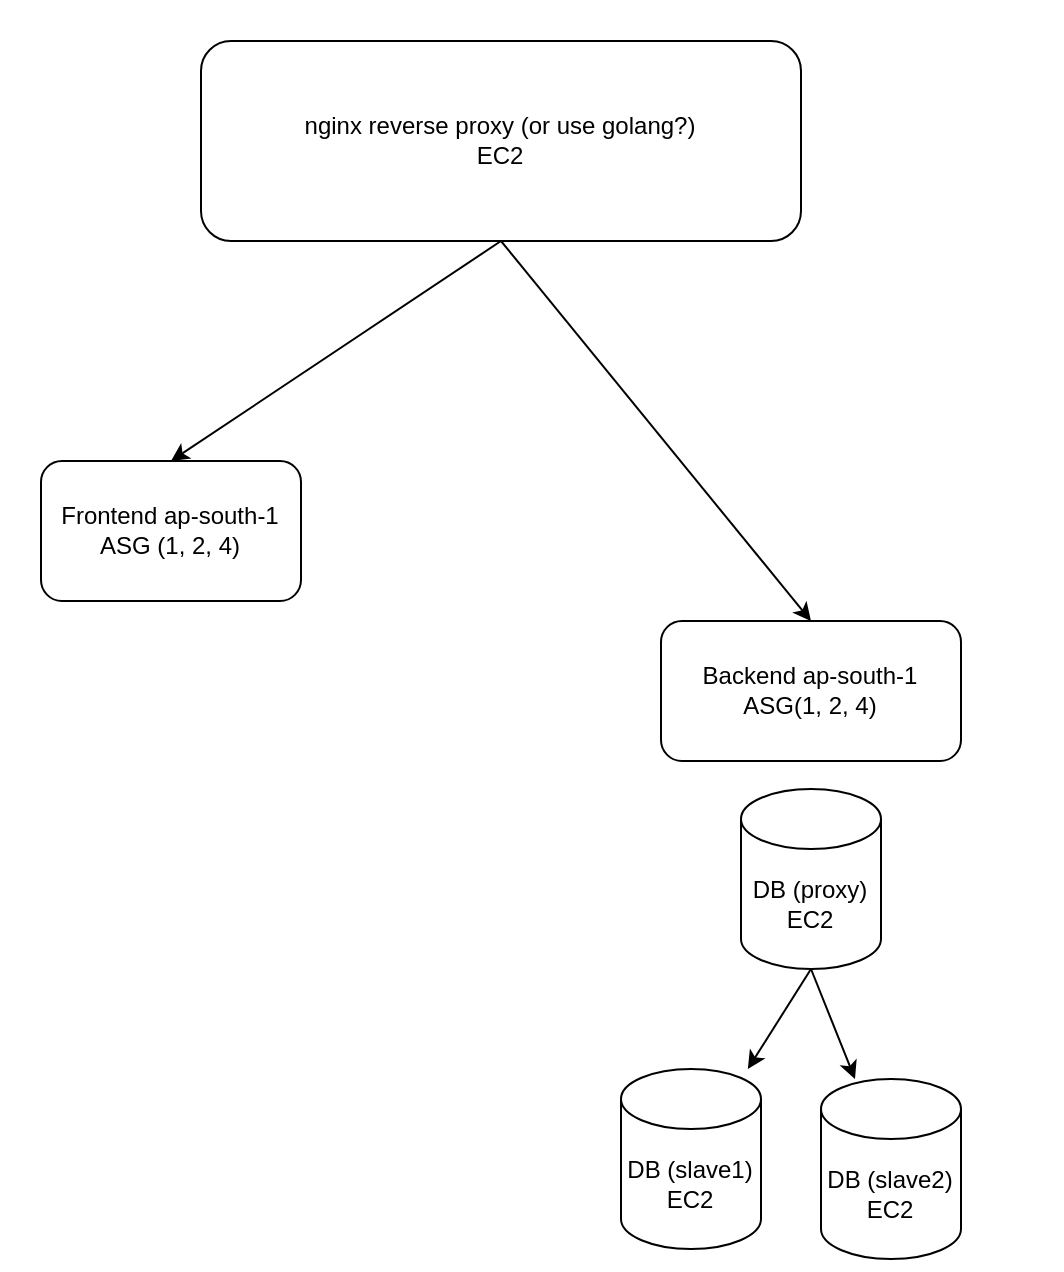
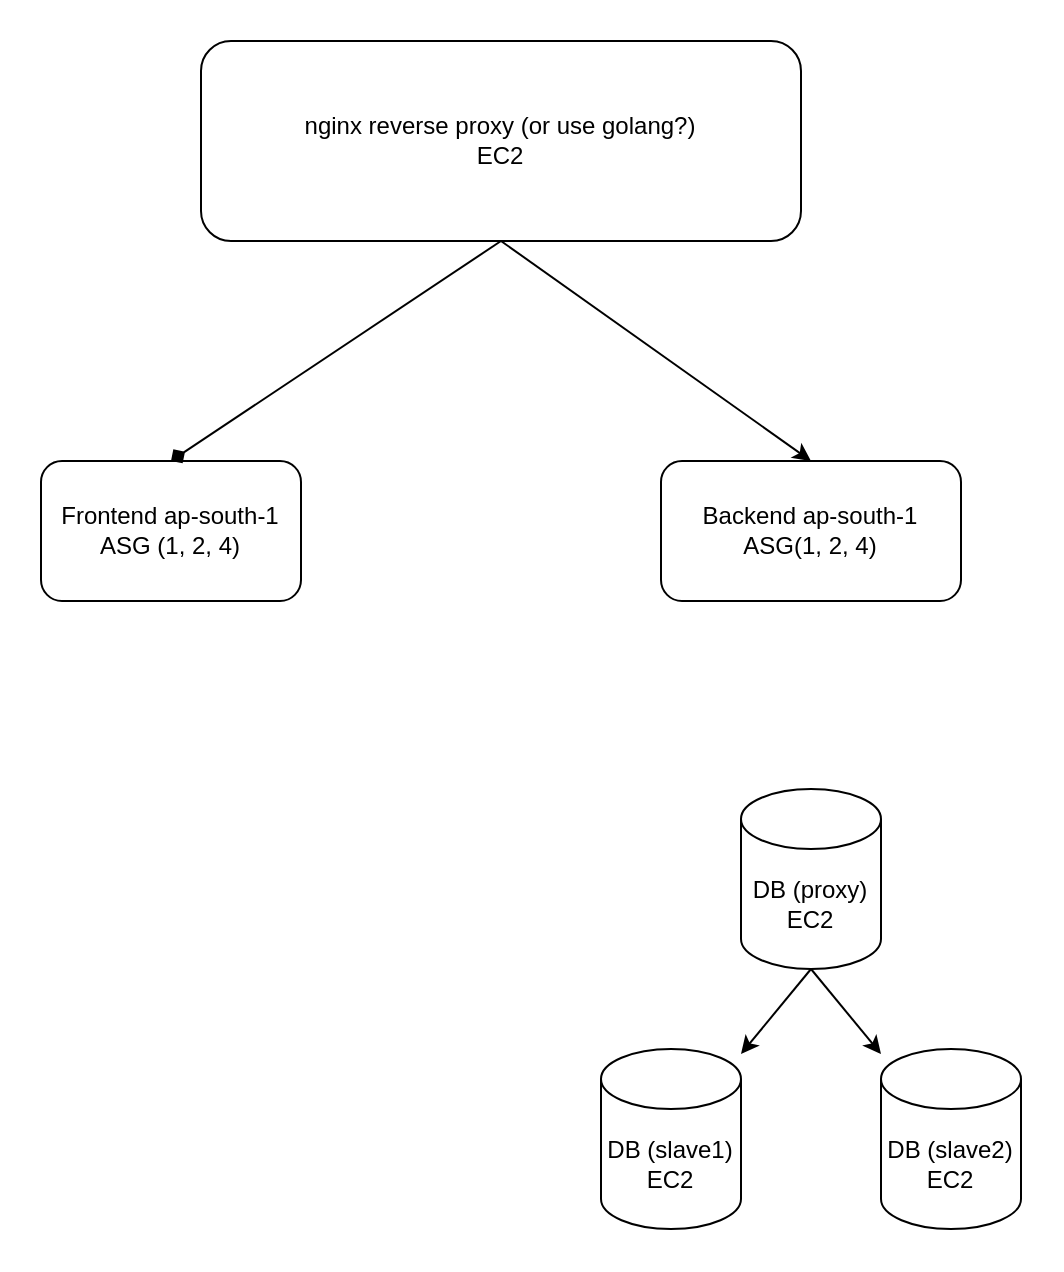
edge "nginx reverse proxy (or use golang?) EC2" -> "Frontend ap-south-1 ASG (1, 2, 4)": arrowhead classic -> diamond
node "Backend ap-south-1 ASG(1, 2, 4)": moved (811, 691) -> (811, 531)
node "DB (slave1) EC2": moved (691, 1159) -> (671, 1139)
node "DB (slave2) EC2": moved (891, 1169) -> (951, 1139)
